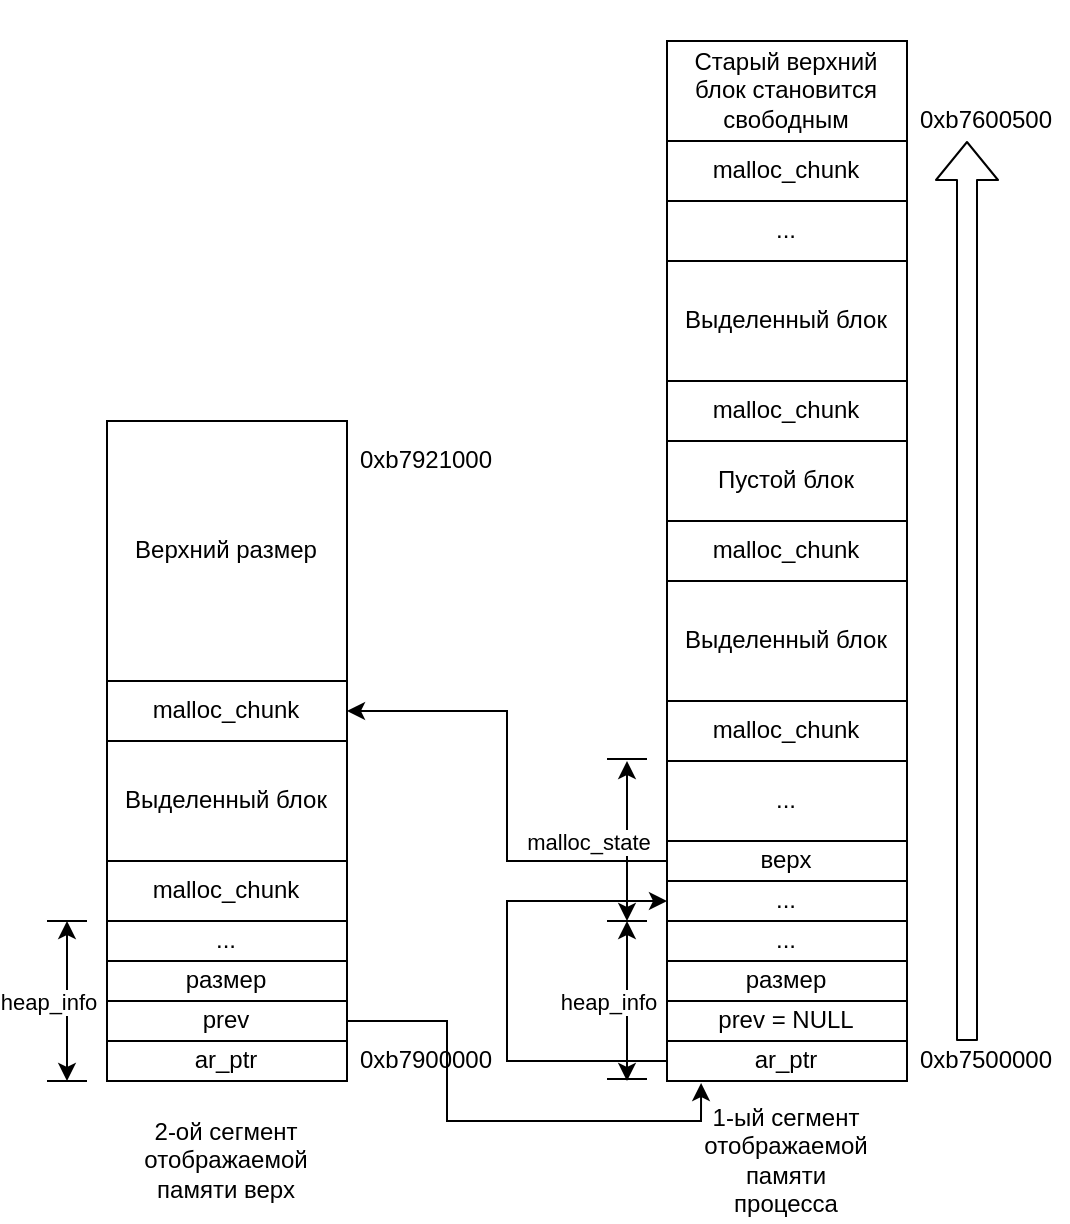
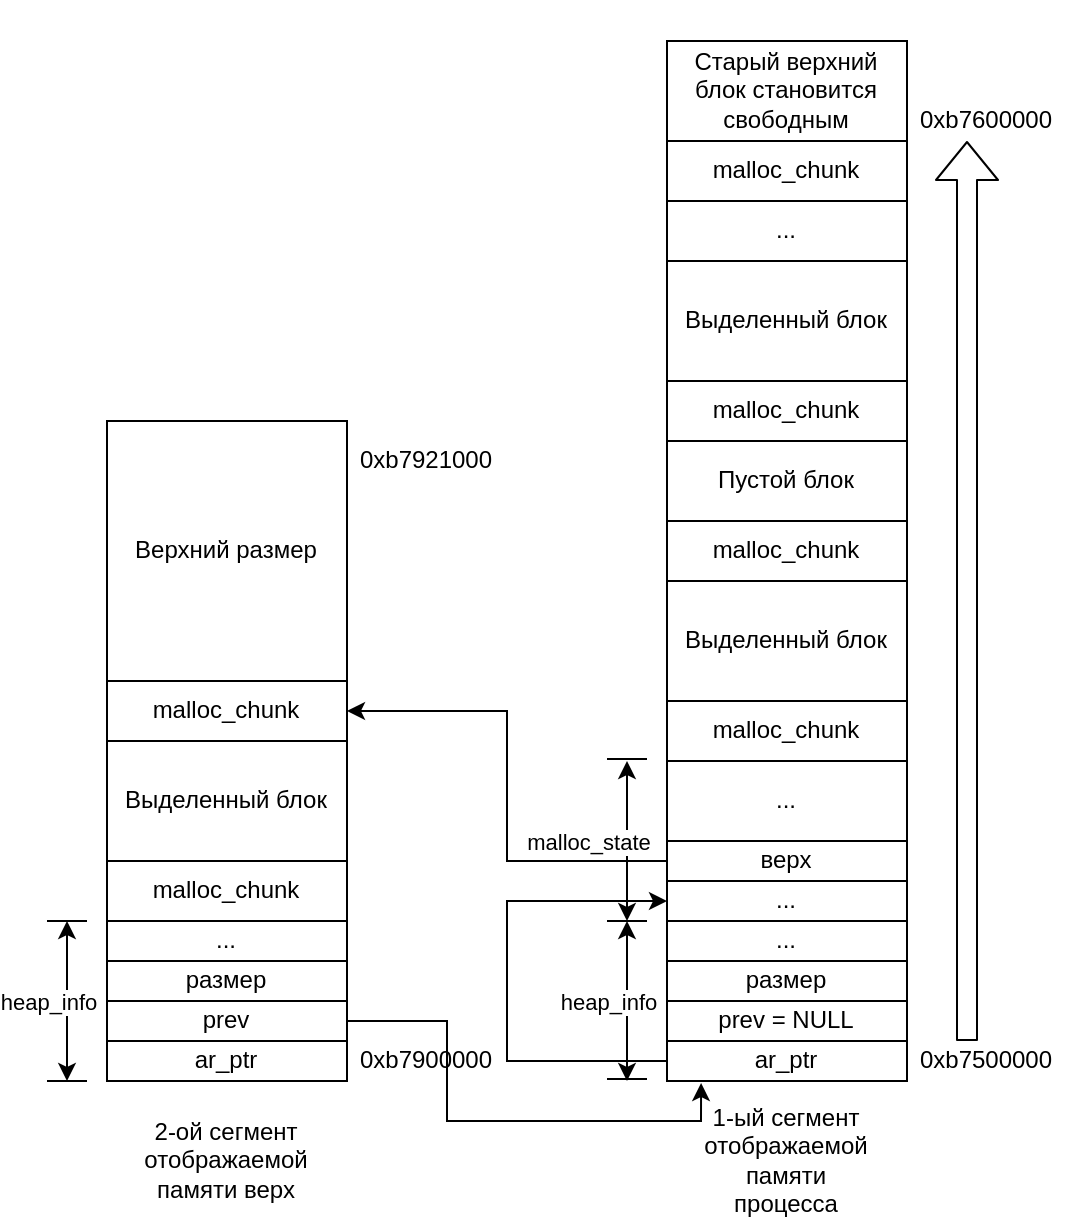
node "0xb7600500": label "0xb7600500" -> "0xb7600000"
